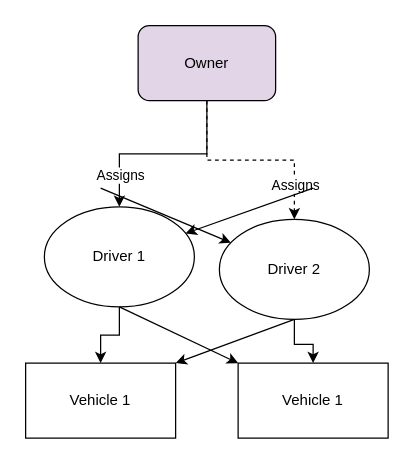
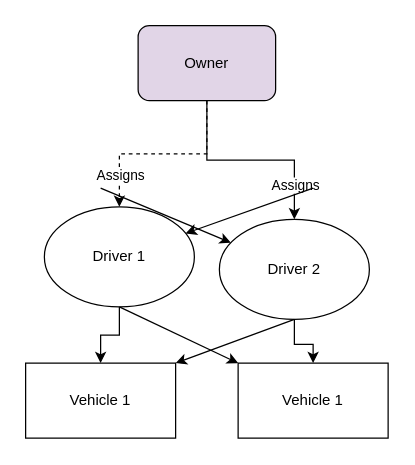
edge "Owner" -> "Driver 1": style solid -> dashed
edge "Owner" -> "Driver 2": style dashed -> solid
